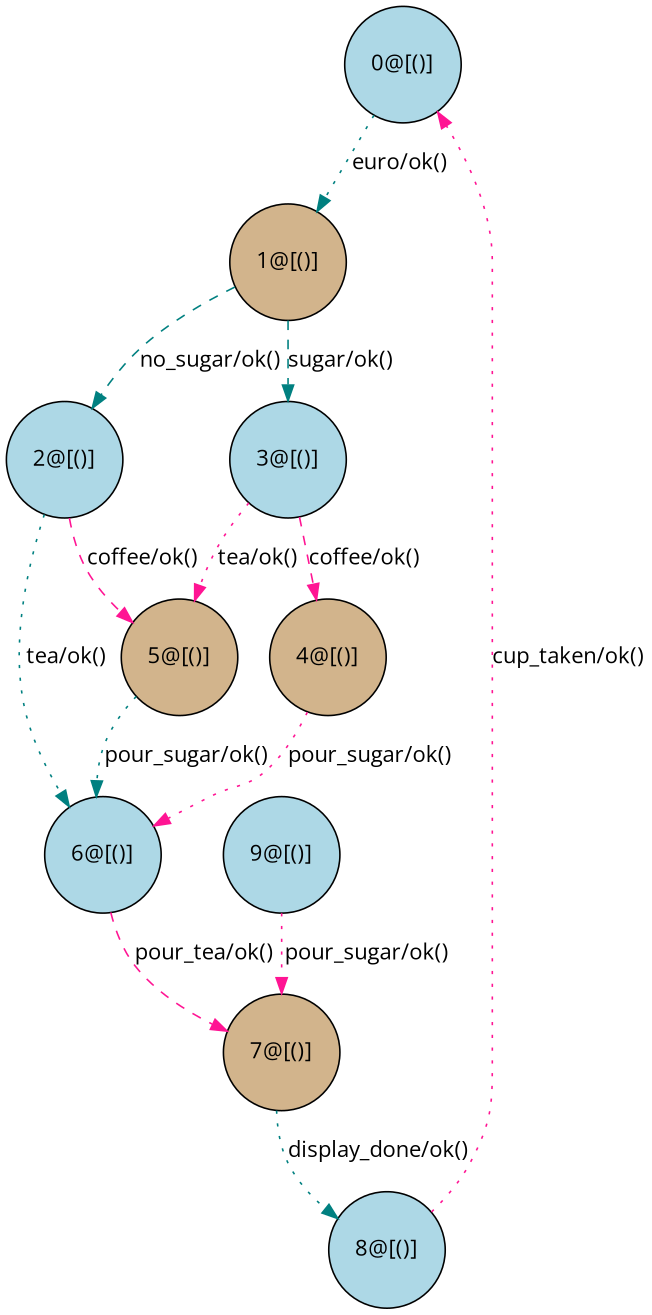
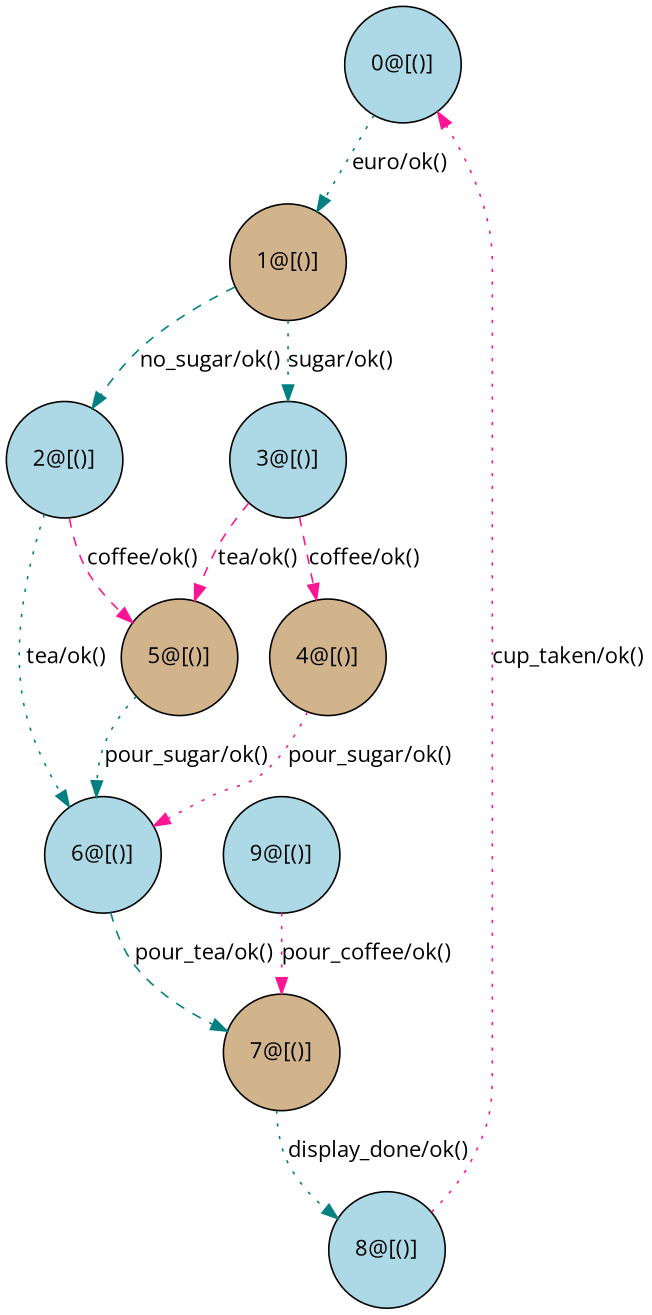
edge "1@[()]" -> "3@[()]": style dashed -> dotted
edge "3@[()]" -> "5@[()]": style dotted -> dashed
edge "9@[()]" -> "7@[()]": label "pour_sugar/ok()" -> "pour_coffee/ok()"
edge "6@[()]" -> "7@[()]": color deeppink -> teal
